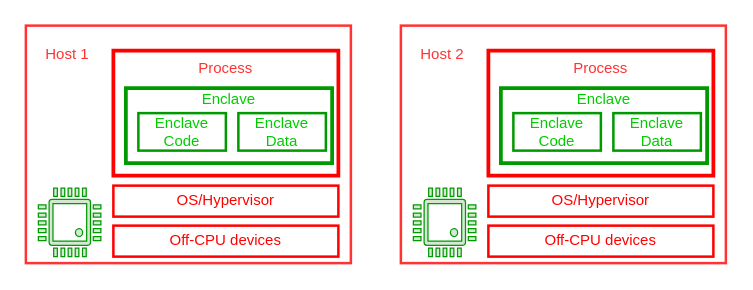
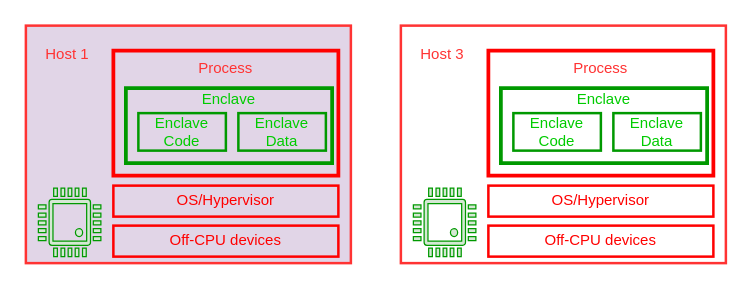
node "Host 1": fillcolor #ffffff -> #e1d5e7
node "Host 2": label "Host 2" -> "Host 3"
